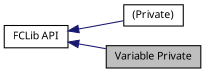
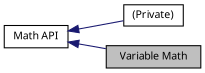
node "FCLib API": label "FCLib API" -> "Math API"
node "Variable Private": label "Variable Private" -> "Variable Math"
